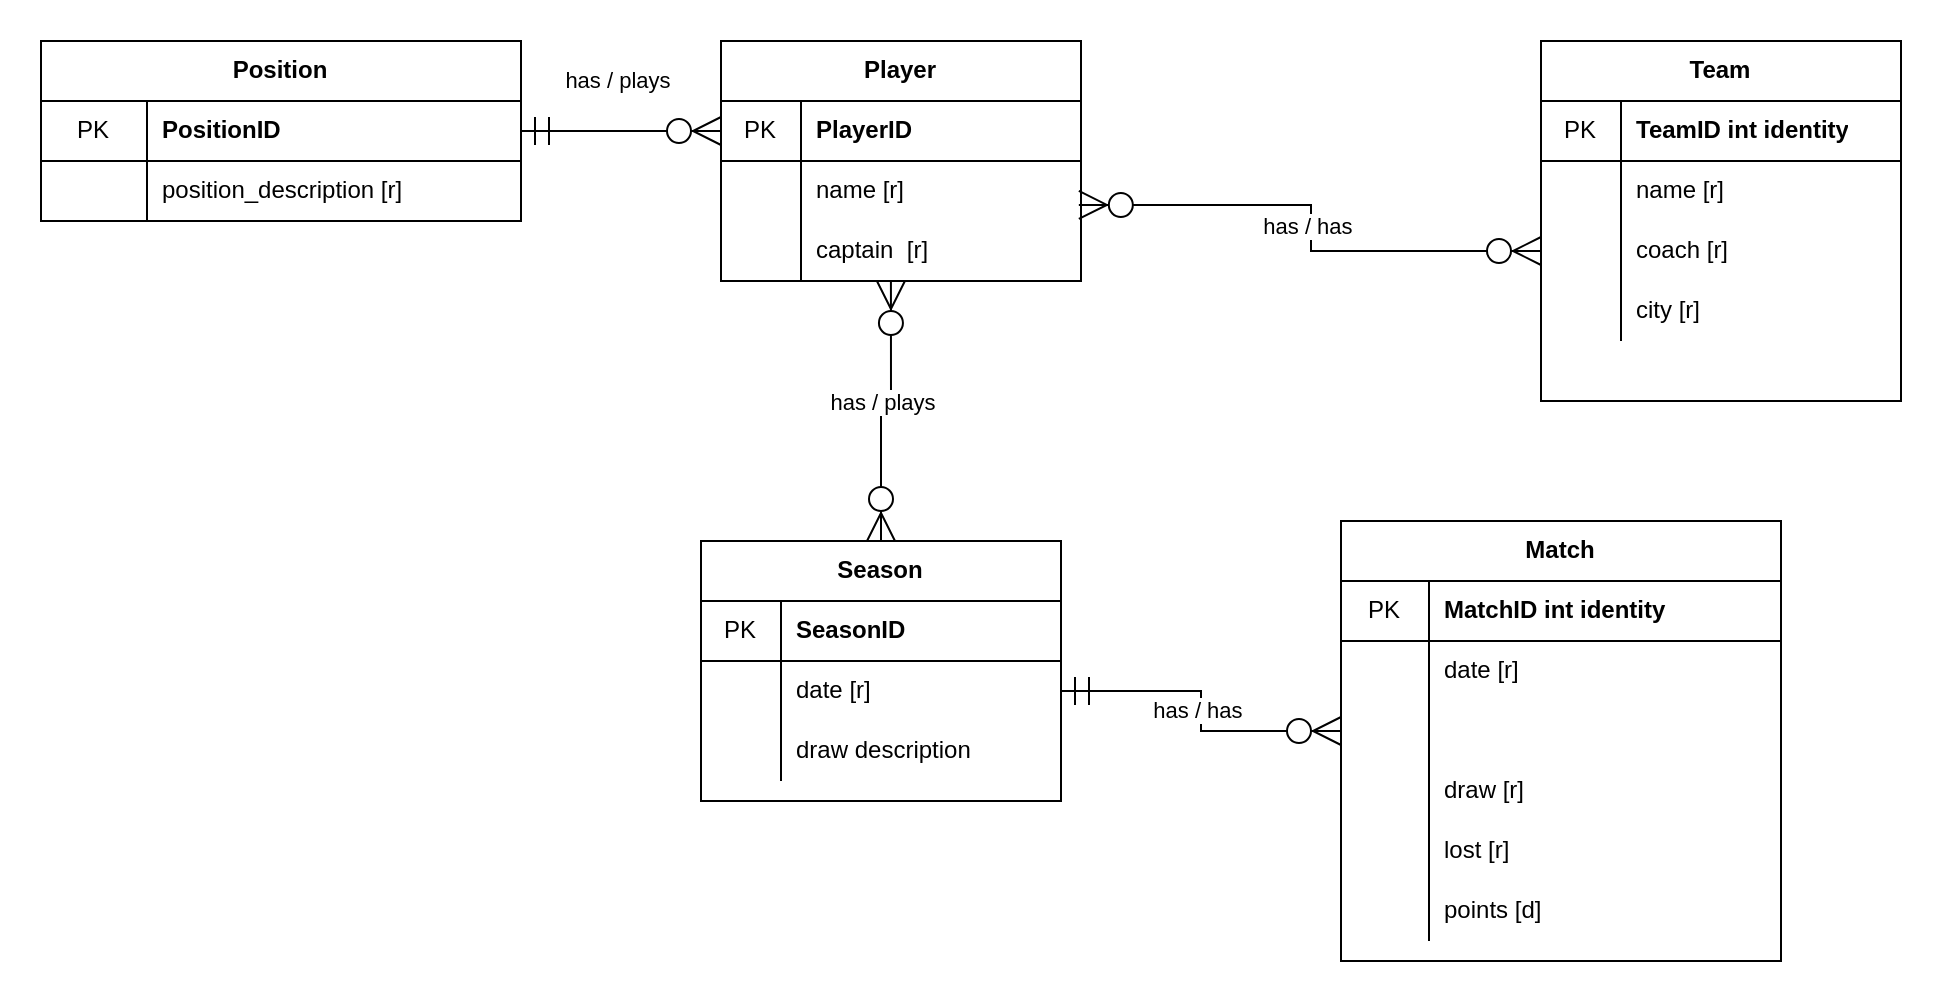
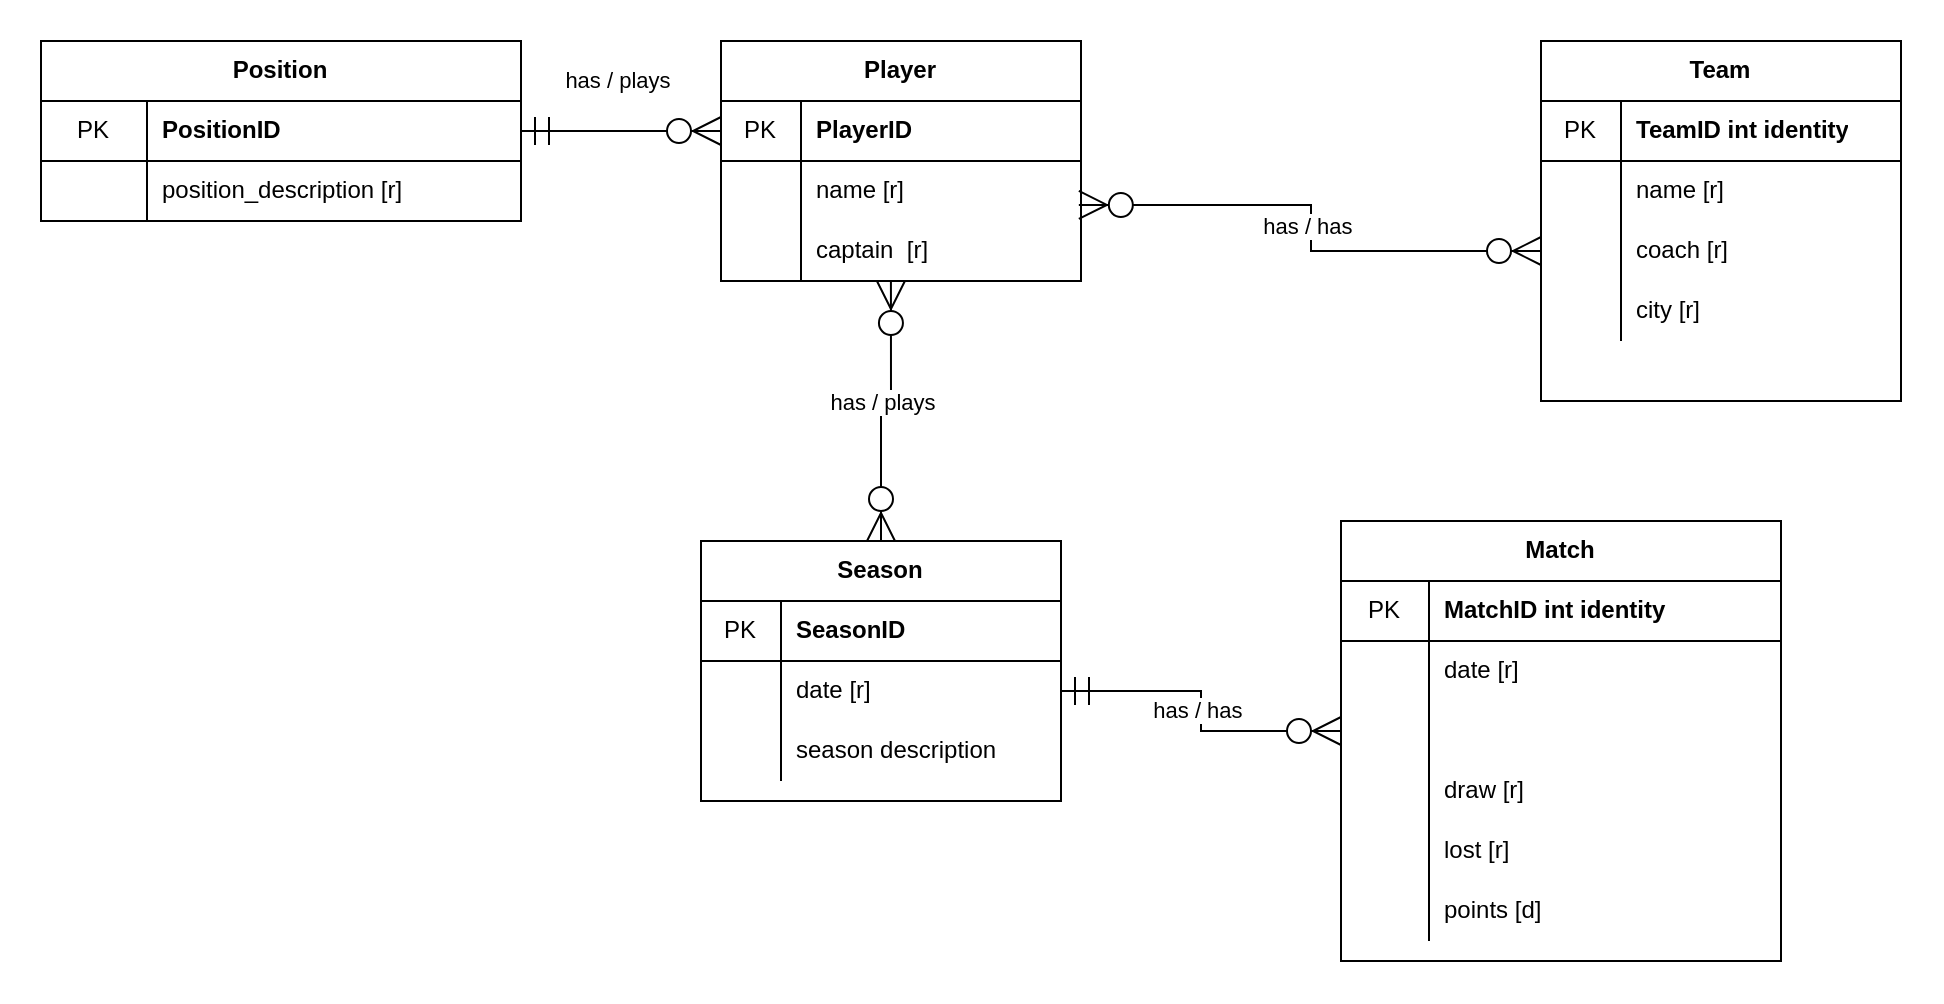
node "draw description": label "draw description" -> "season description"
